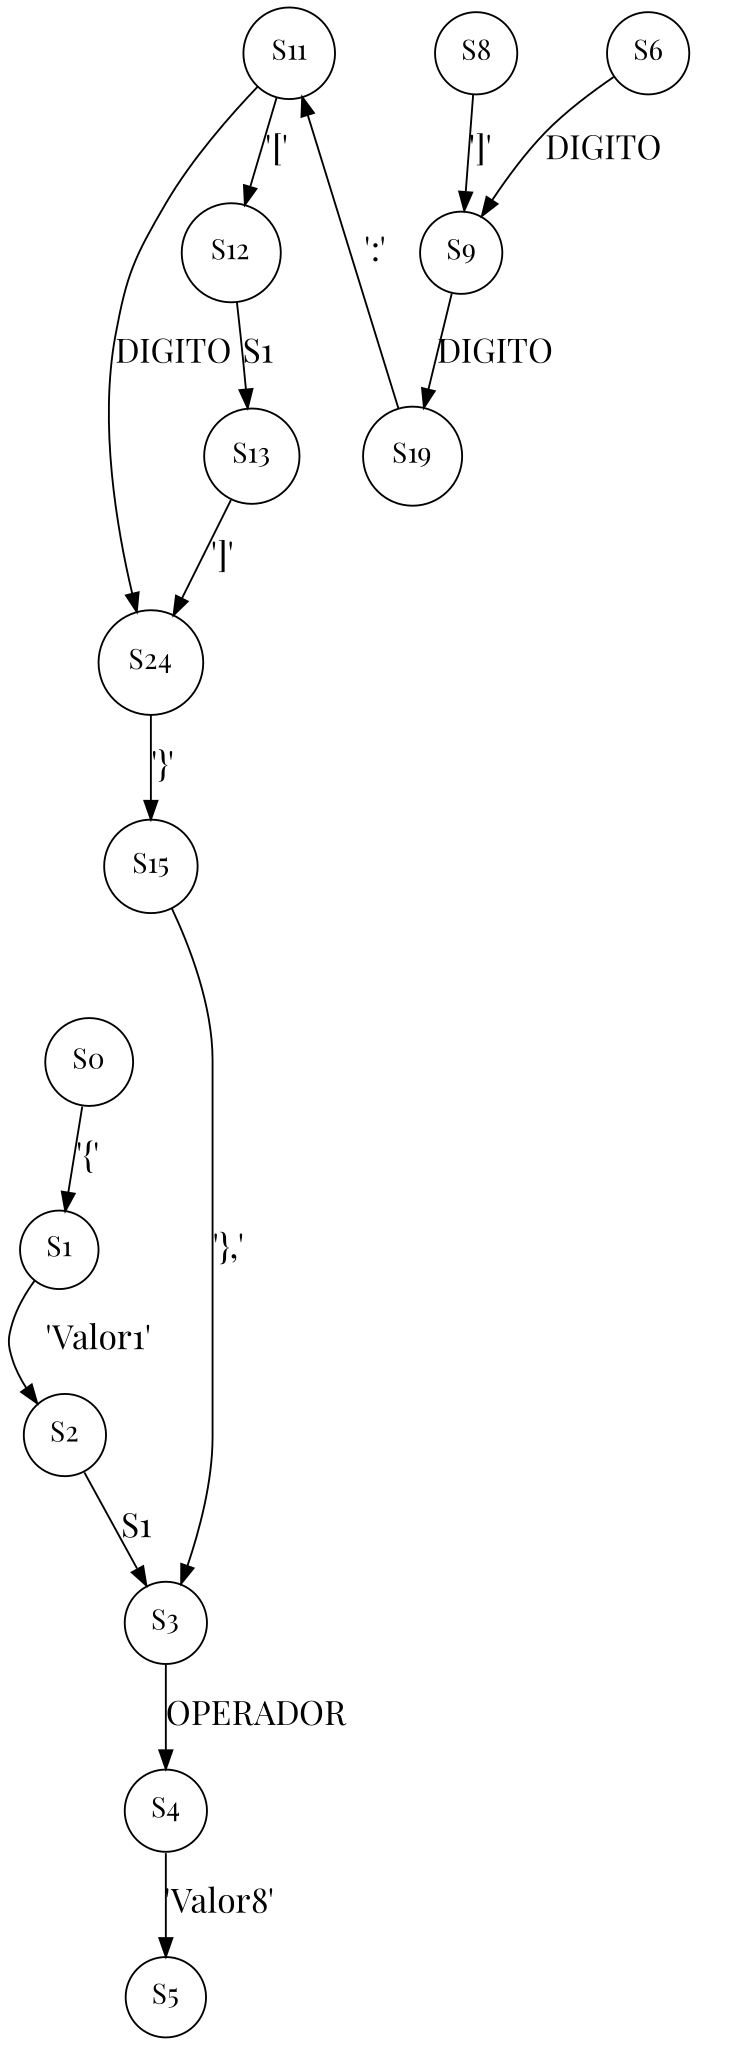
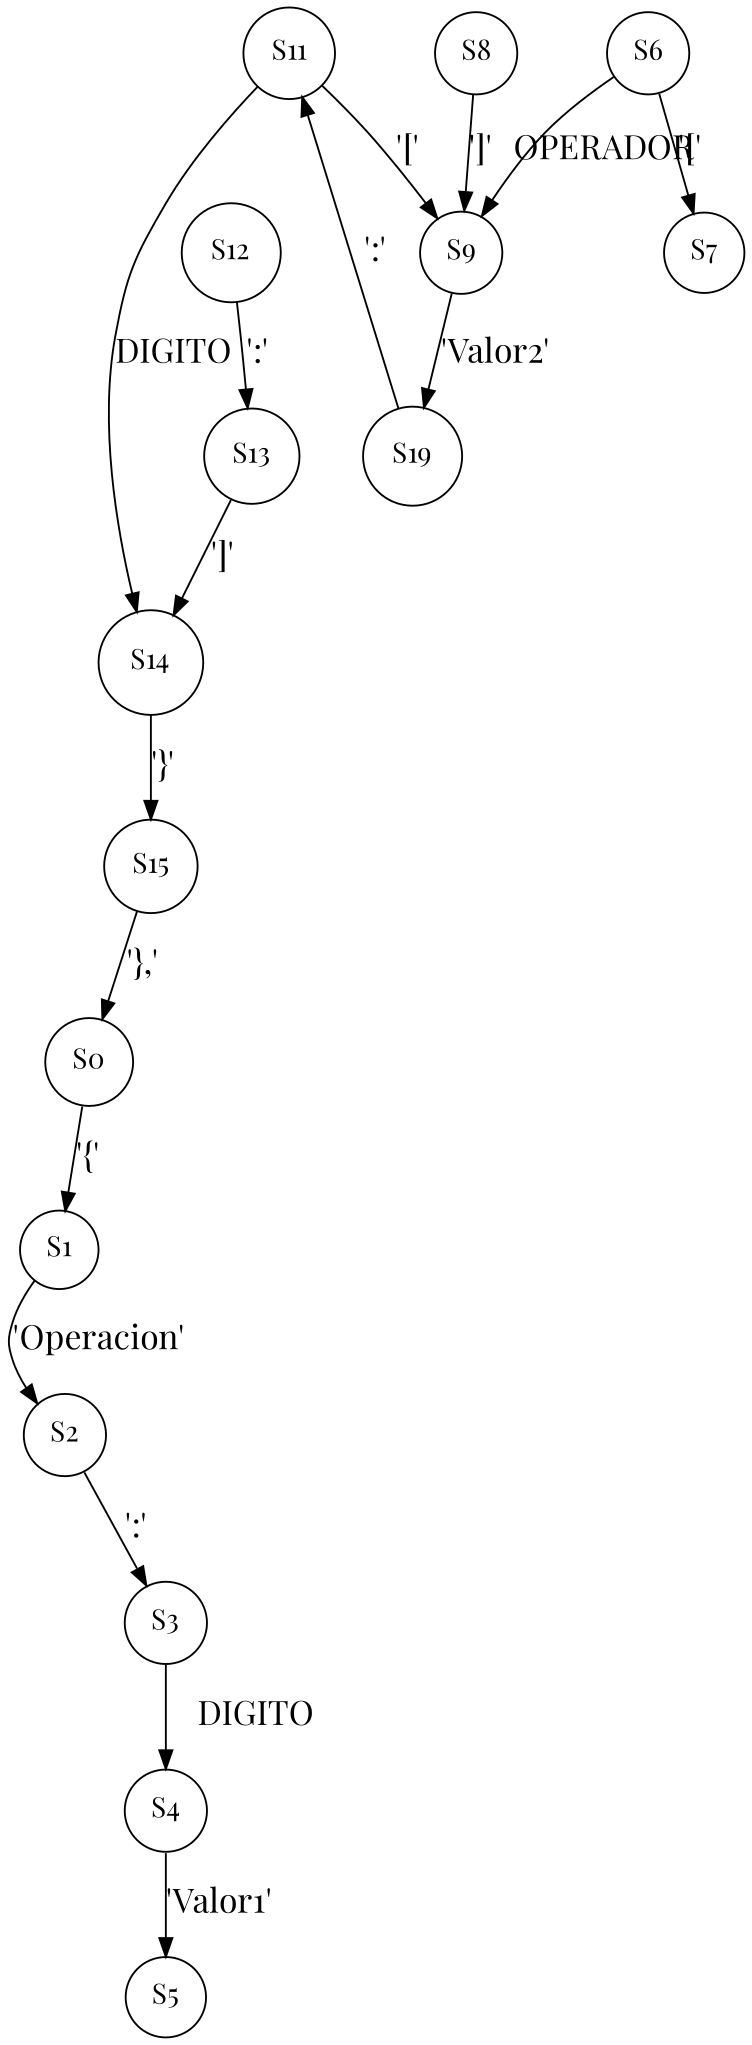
edge "S11" -> "S12": now "S11" -> "S9"
edge "S6" -> "S9": label "DIGITO" -> "OPERADOR"
node "S7": added
edge "S12" -> "S13": label "S1" -> "':'"
edge "S9" -> "S19": label "DIGITO" -> "'Valor2'"
node "S24": label "S24" -> "S14"
edge "S15" -> "S3": now "S15" -> "S0"
edge "S1" -> "S2": label "'Valor1'" -> "'Operacion'"
edge "S2" -> "S3": label "S1" -> "':'"
edge "S3" -> "S4": label "OPERADOR" -> "DIGITO"
edge "S4" -> "S5": label "'Valor8'" -> "'Valor1'"
